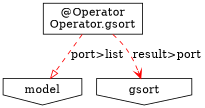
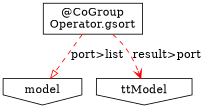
node "@Operator Operator.gsort": label "@Operator Operator.gsort" -> "@CoGroup Operator.gsort"
node "gsort": label "gsort" -> "ttModel"
